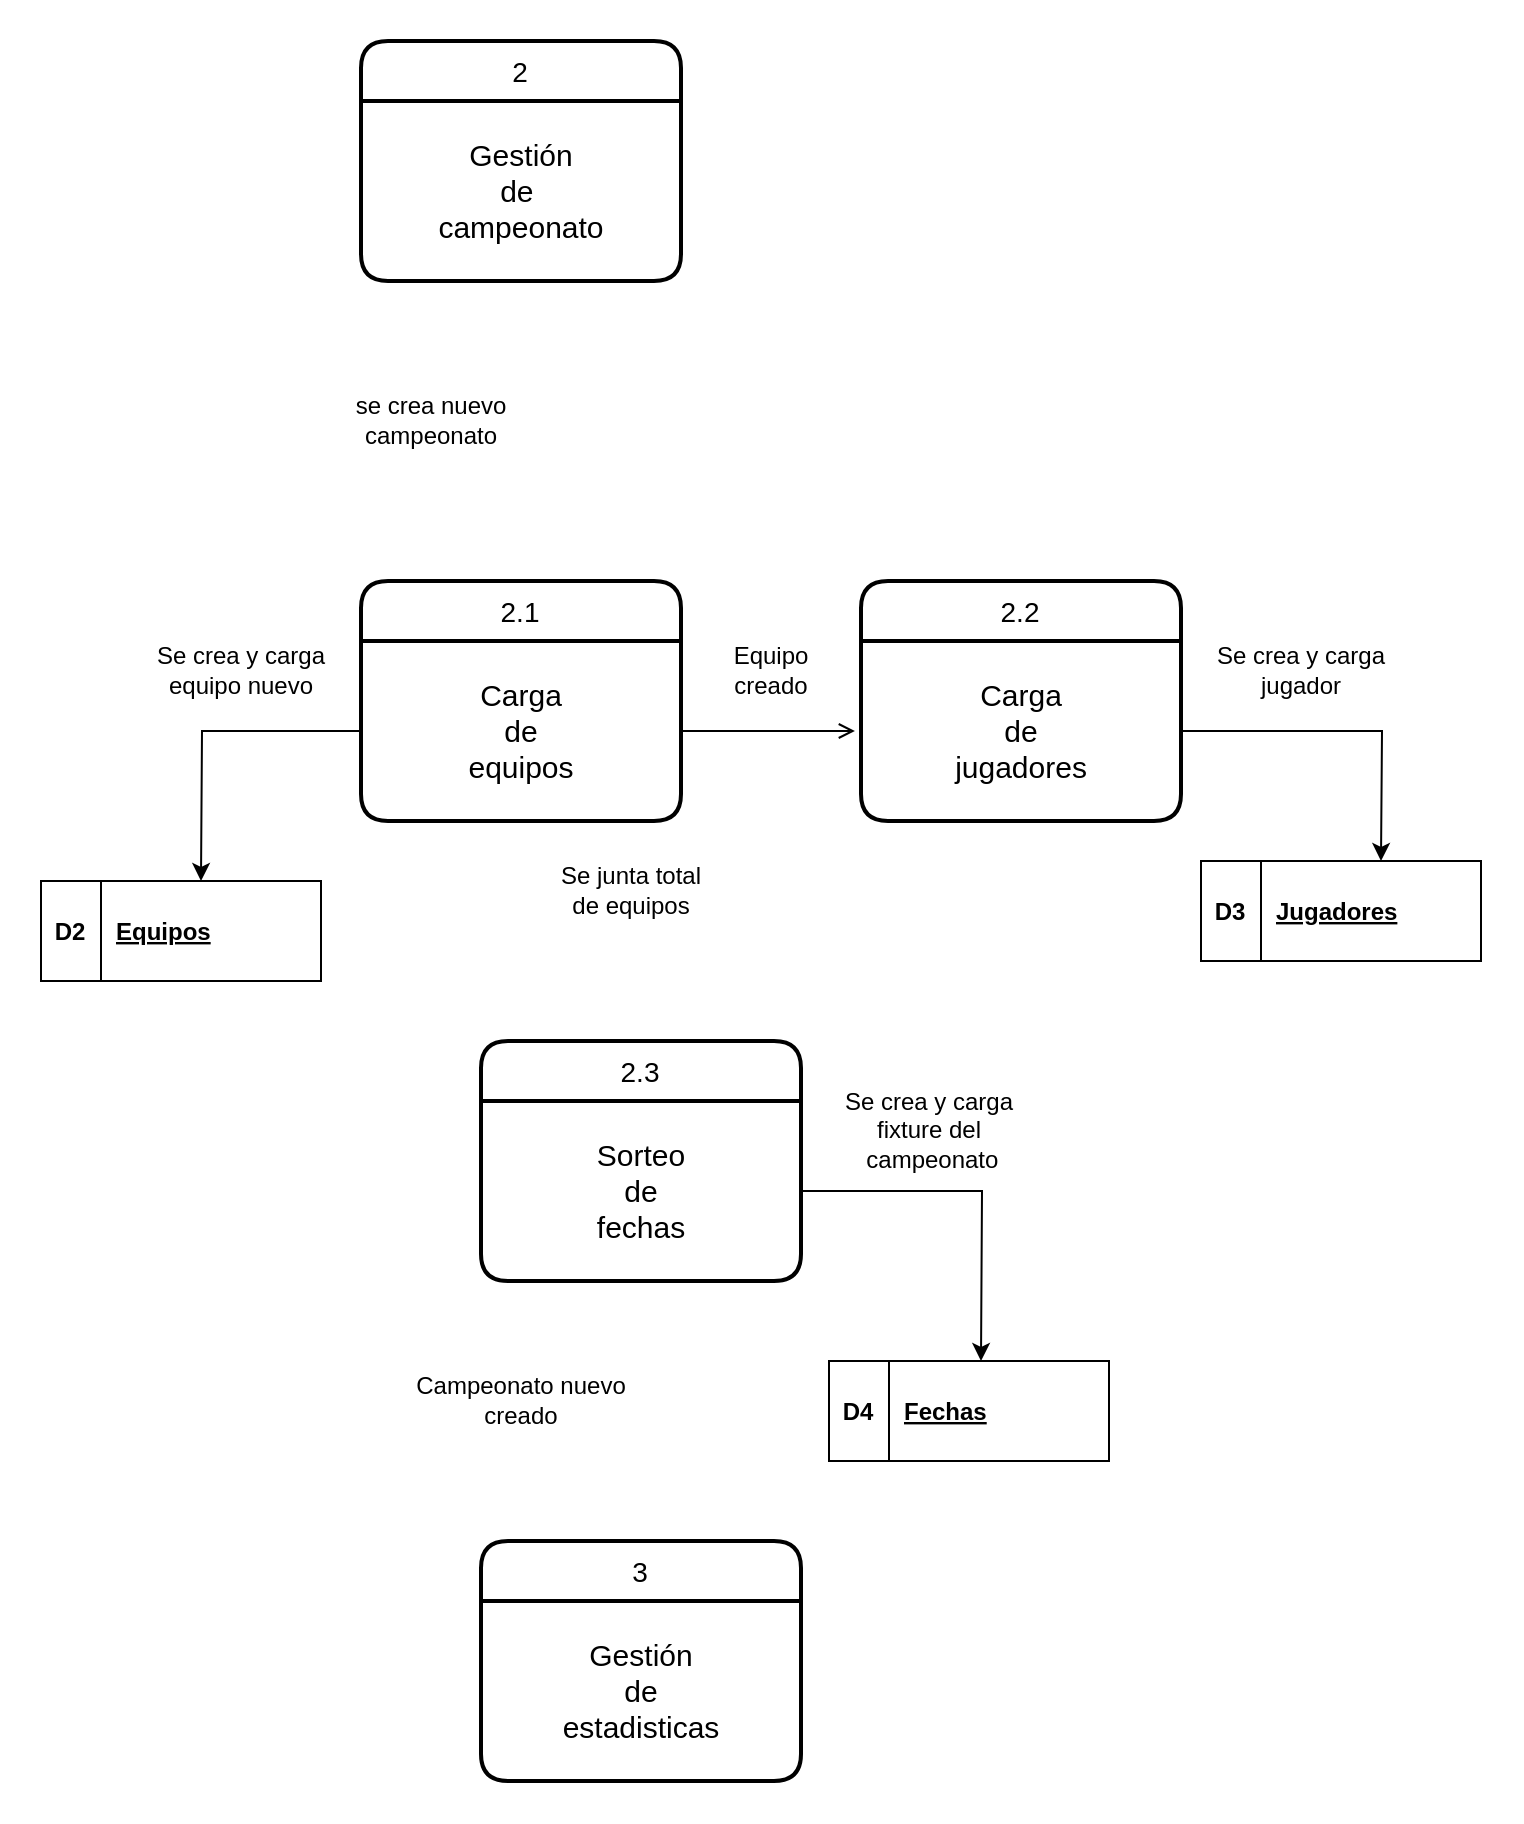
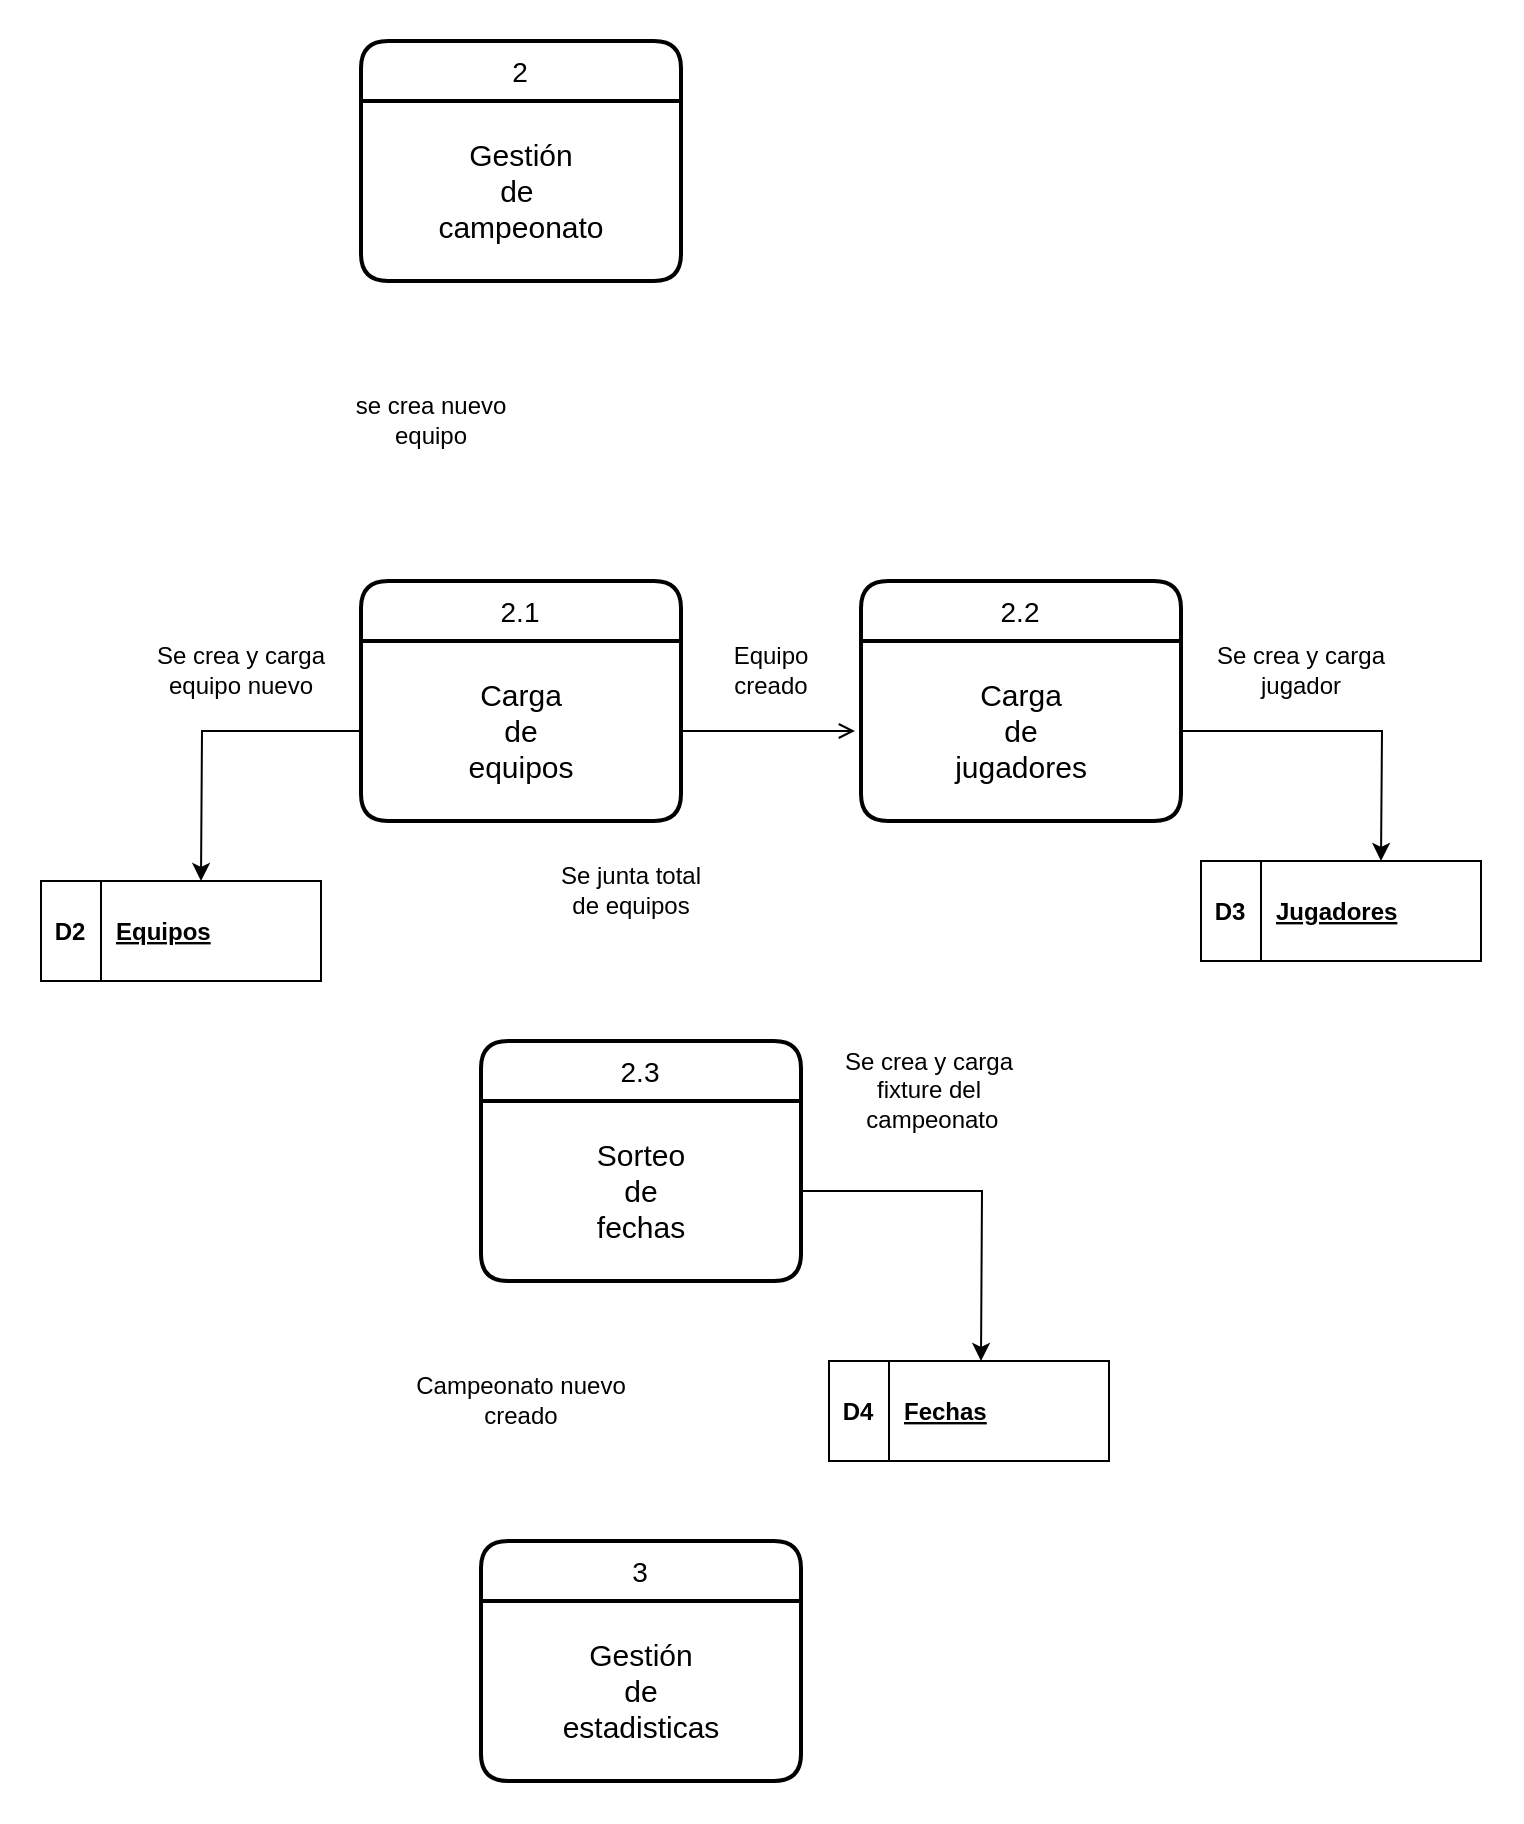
node "se crea nuevo campeonato": label "se crea nuevo campeonato" -> "se crea nuevo equipo"
node "Se crea y carga fixture del campeonato": moved (929, 1131) -> (929, 1091)
